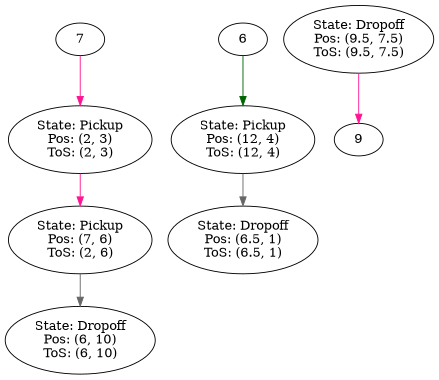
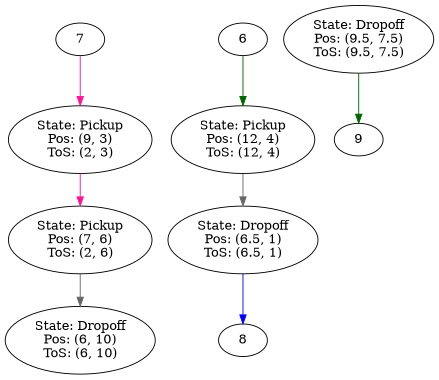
edge "State: Dropoff Pos: (9.5, 7.5) ToS: (9.5, 7.5)" -> "9": color deeppink -> darkgreen
node "State: Pickup Pos: (2, 3) ToS: (2, 3)": label "State: Pickup Pos: (2, 3) ToS: (2, 3)" -> "State: Pickup Pos: (9, 3) ToS: (2, 3)"
node "8": added
